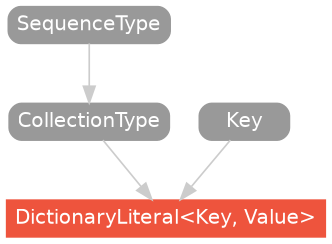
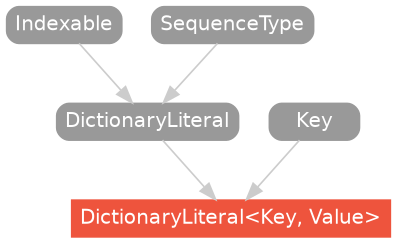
node "Indexable": added
node "CollectionType": label "CollectionType" -> "DictionaryLiteral"
